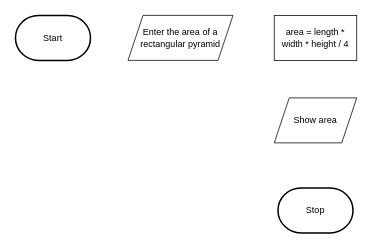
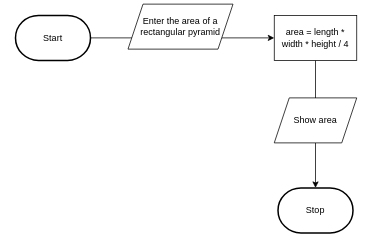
edge "Start" -> "area = length * width * height / 4": added
node "Enter the area of a rectangular pyramid": moved (180, 38) -> (180, 27)
edge "area = length * width * height / 4" -> "Stop": added
